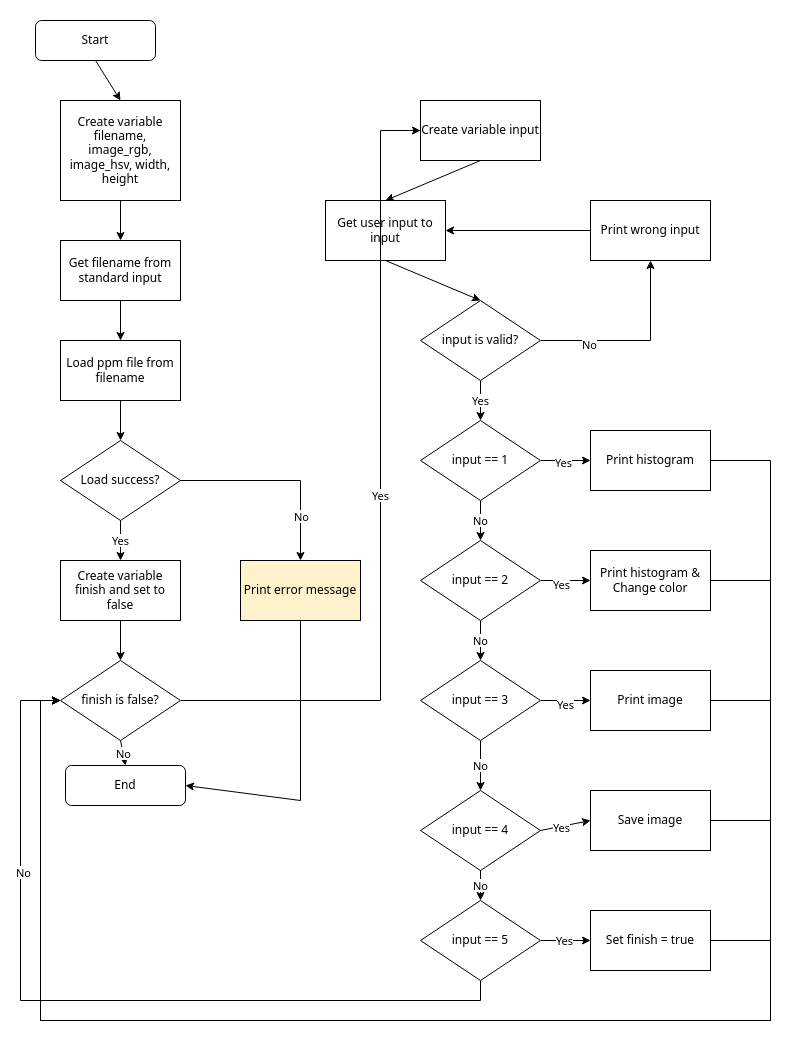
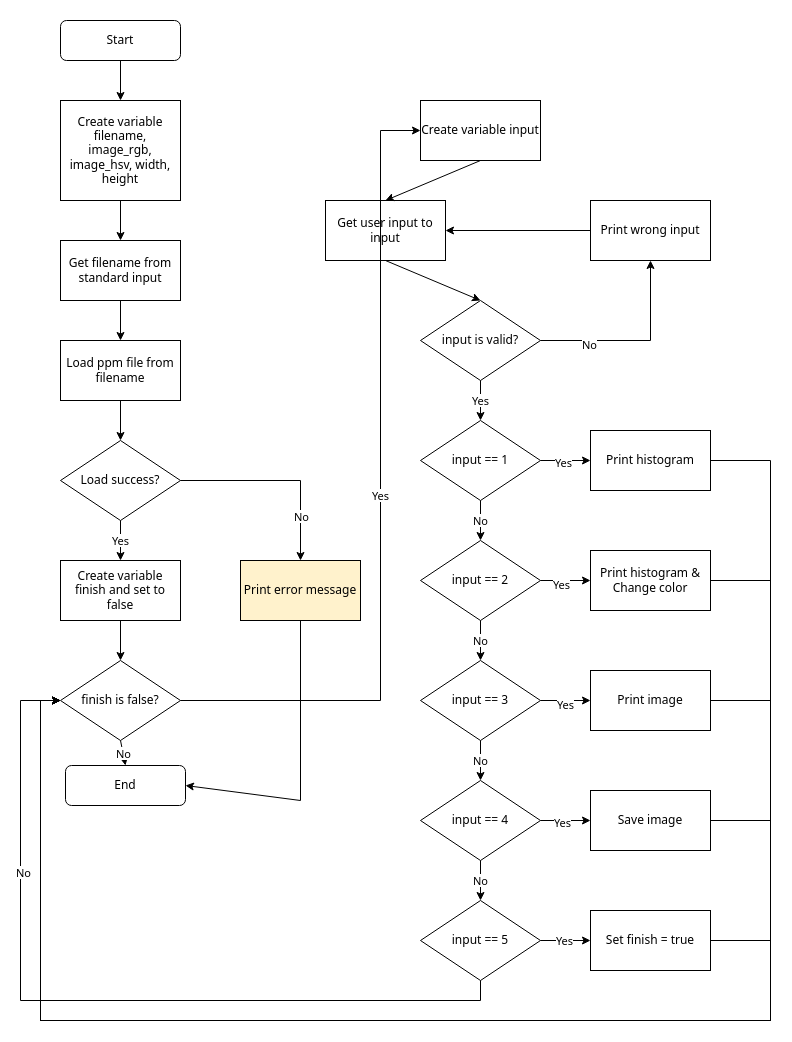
node "Start": moved (96, 41) -> (121, 41)
node "input == 4": moved (481, 831) -> (481, 821)
